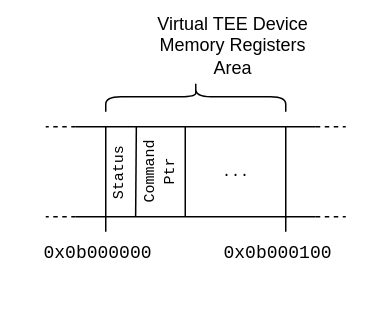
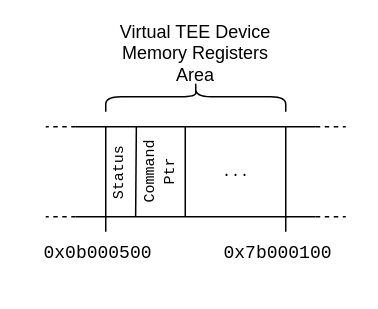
node "Virtual TEE Device Memory Registers Area": moved (233, 46) -> (196, 53)
node "0x0b000000": label "0x0b000000" -> "0x0b000500"
node "0x0b000100": label "0x0b000100" -> "0x7b000100"
